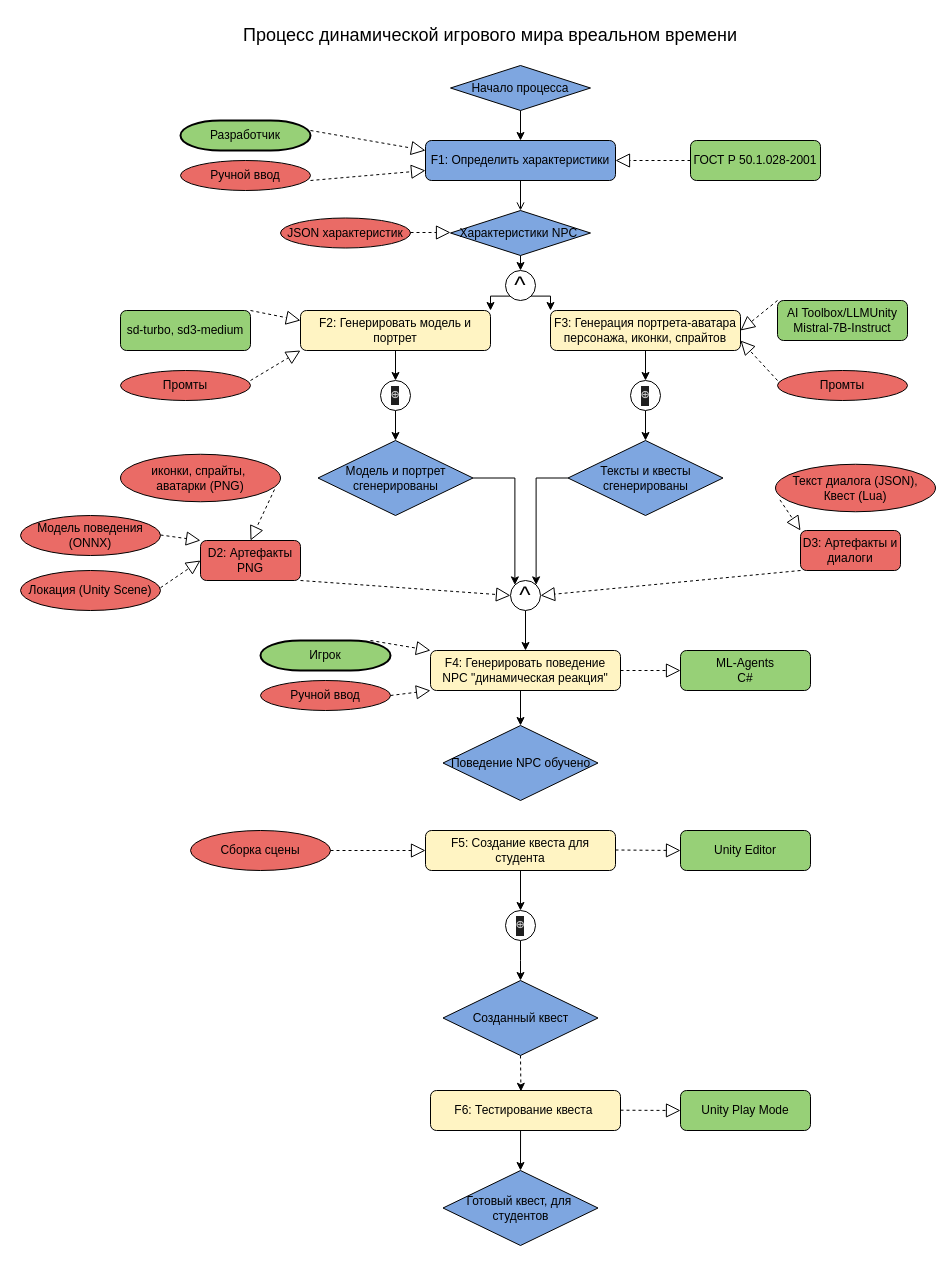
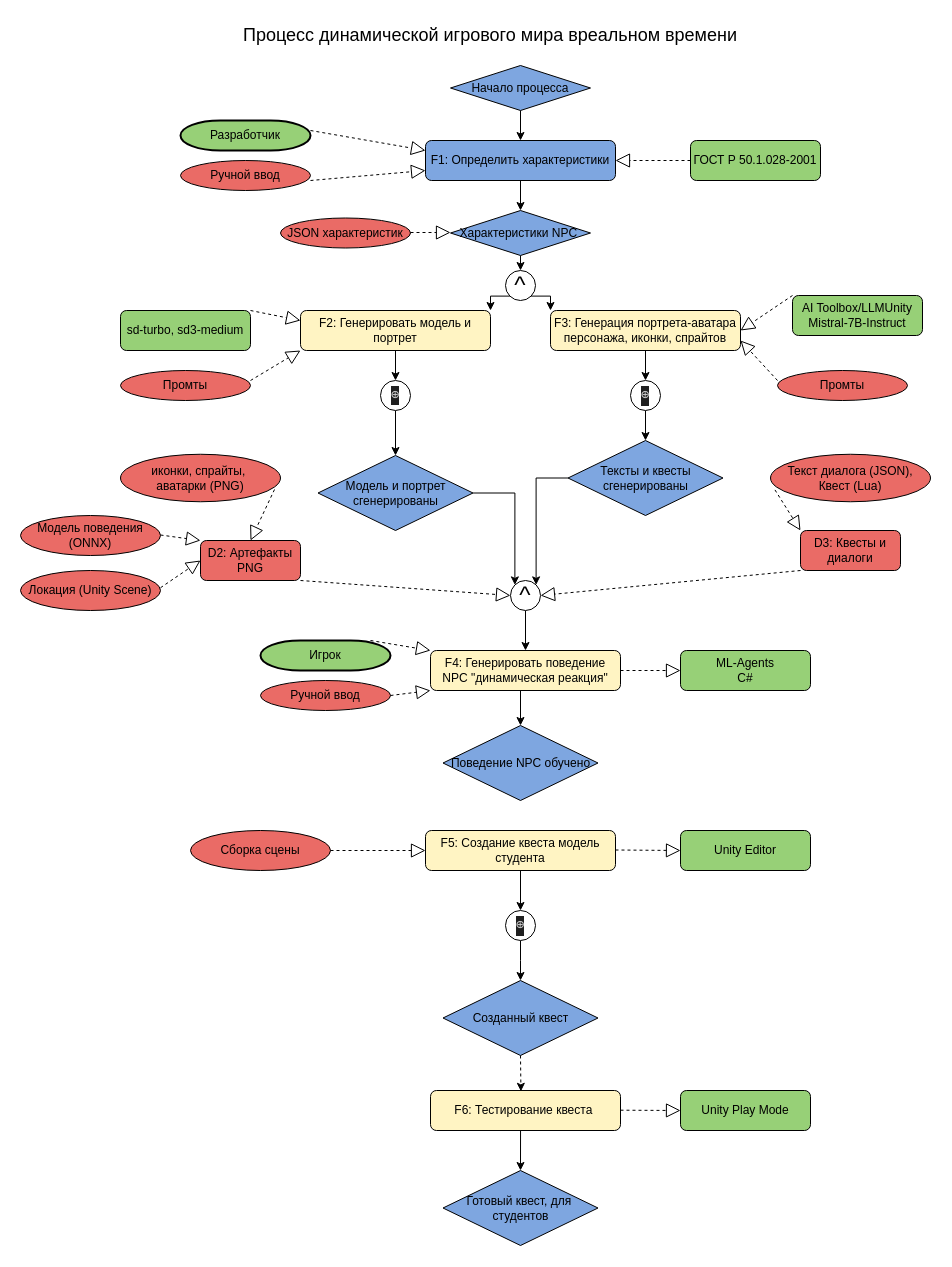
edge "F1: Определить характеристики" -> "Характеристики NPC": arrowhead open -> classic
node "AI Toolbox/LLMUnity Mistral-7B-Instruct": moved (843, 321) -> (858, 316)
node "Модель и портрет сгенерированы": moved (396, 478) -> (396, 493)
node "Текст диалога (JSON), Квест (Lua)": moved (856, 488) -> (851, 478)
node "D3: Артефакты и диалоги": label "D3: Артефакты и диалоги" -> "D3: Квесты и диалоги"
node "F5: Создание квеста для студента": label "F5: Создание квеста для студента" -> "F5: Создание квеста модель студента"
